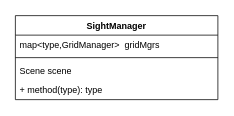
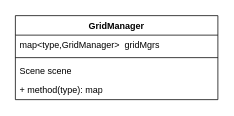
node "SightManager": label "SightManager" -> "GridManager"
node "+ method(type): type": label "+ method(type): type" -> "+ method(type): map"
